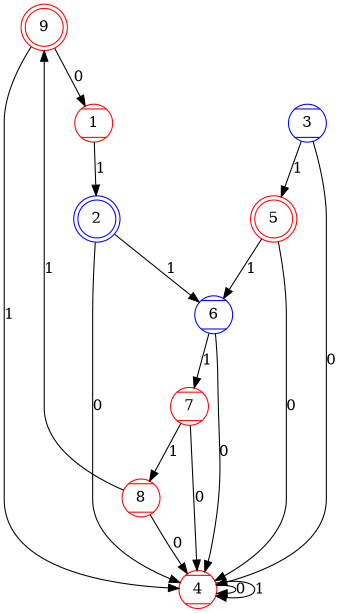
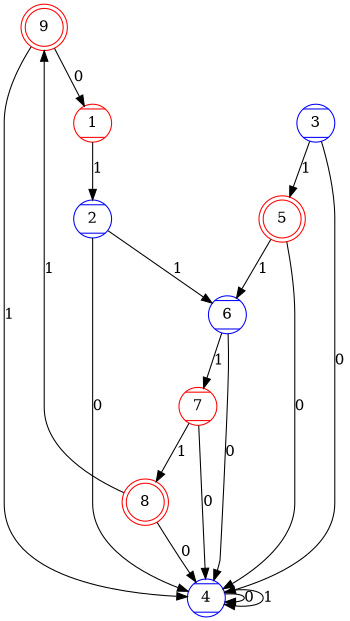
node "2": shape doublecircle -> Mcircle
node "8": shape Mcircle -> doublecircle
node "4": color red -> blue
